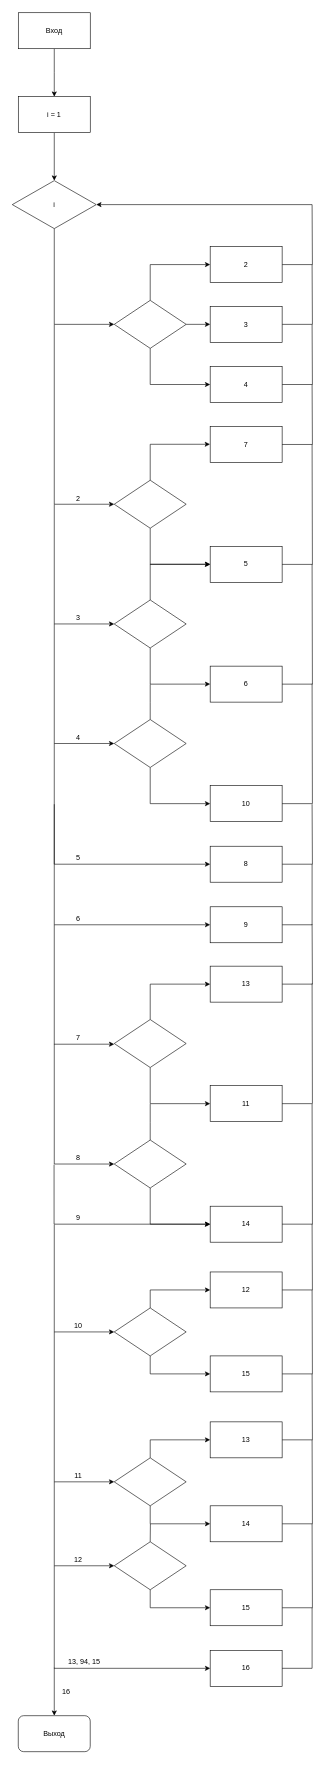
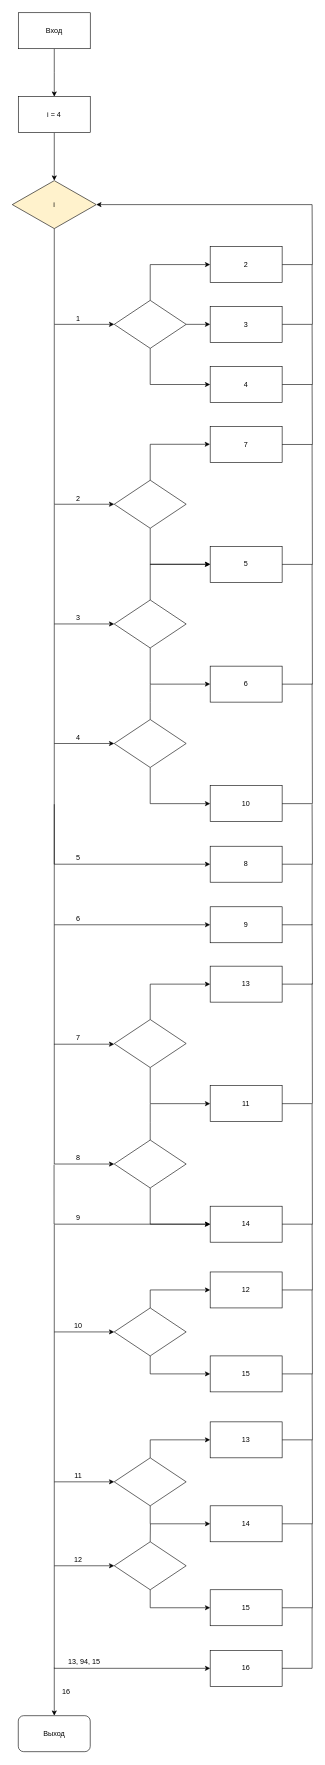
node "i = 1": label "i = 1" -> "i = 4"
node "i": fillcolor #ffffff -> #fff2cc
node "1": added
